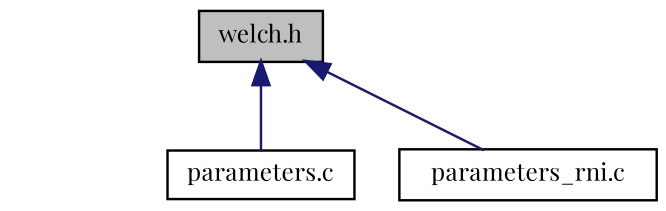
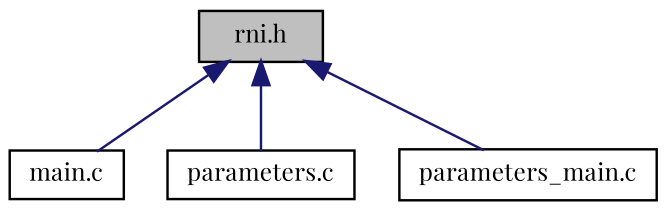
node "welch.h": label "welch.h" -> "rni.h"
node "main.c": added
node "parameters_rni.c": label "parameters_rni.c" -> "parameters_main.c"
